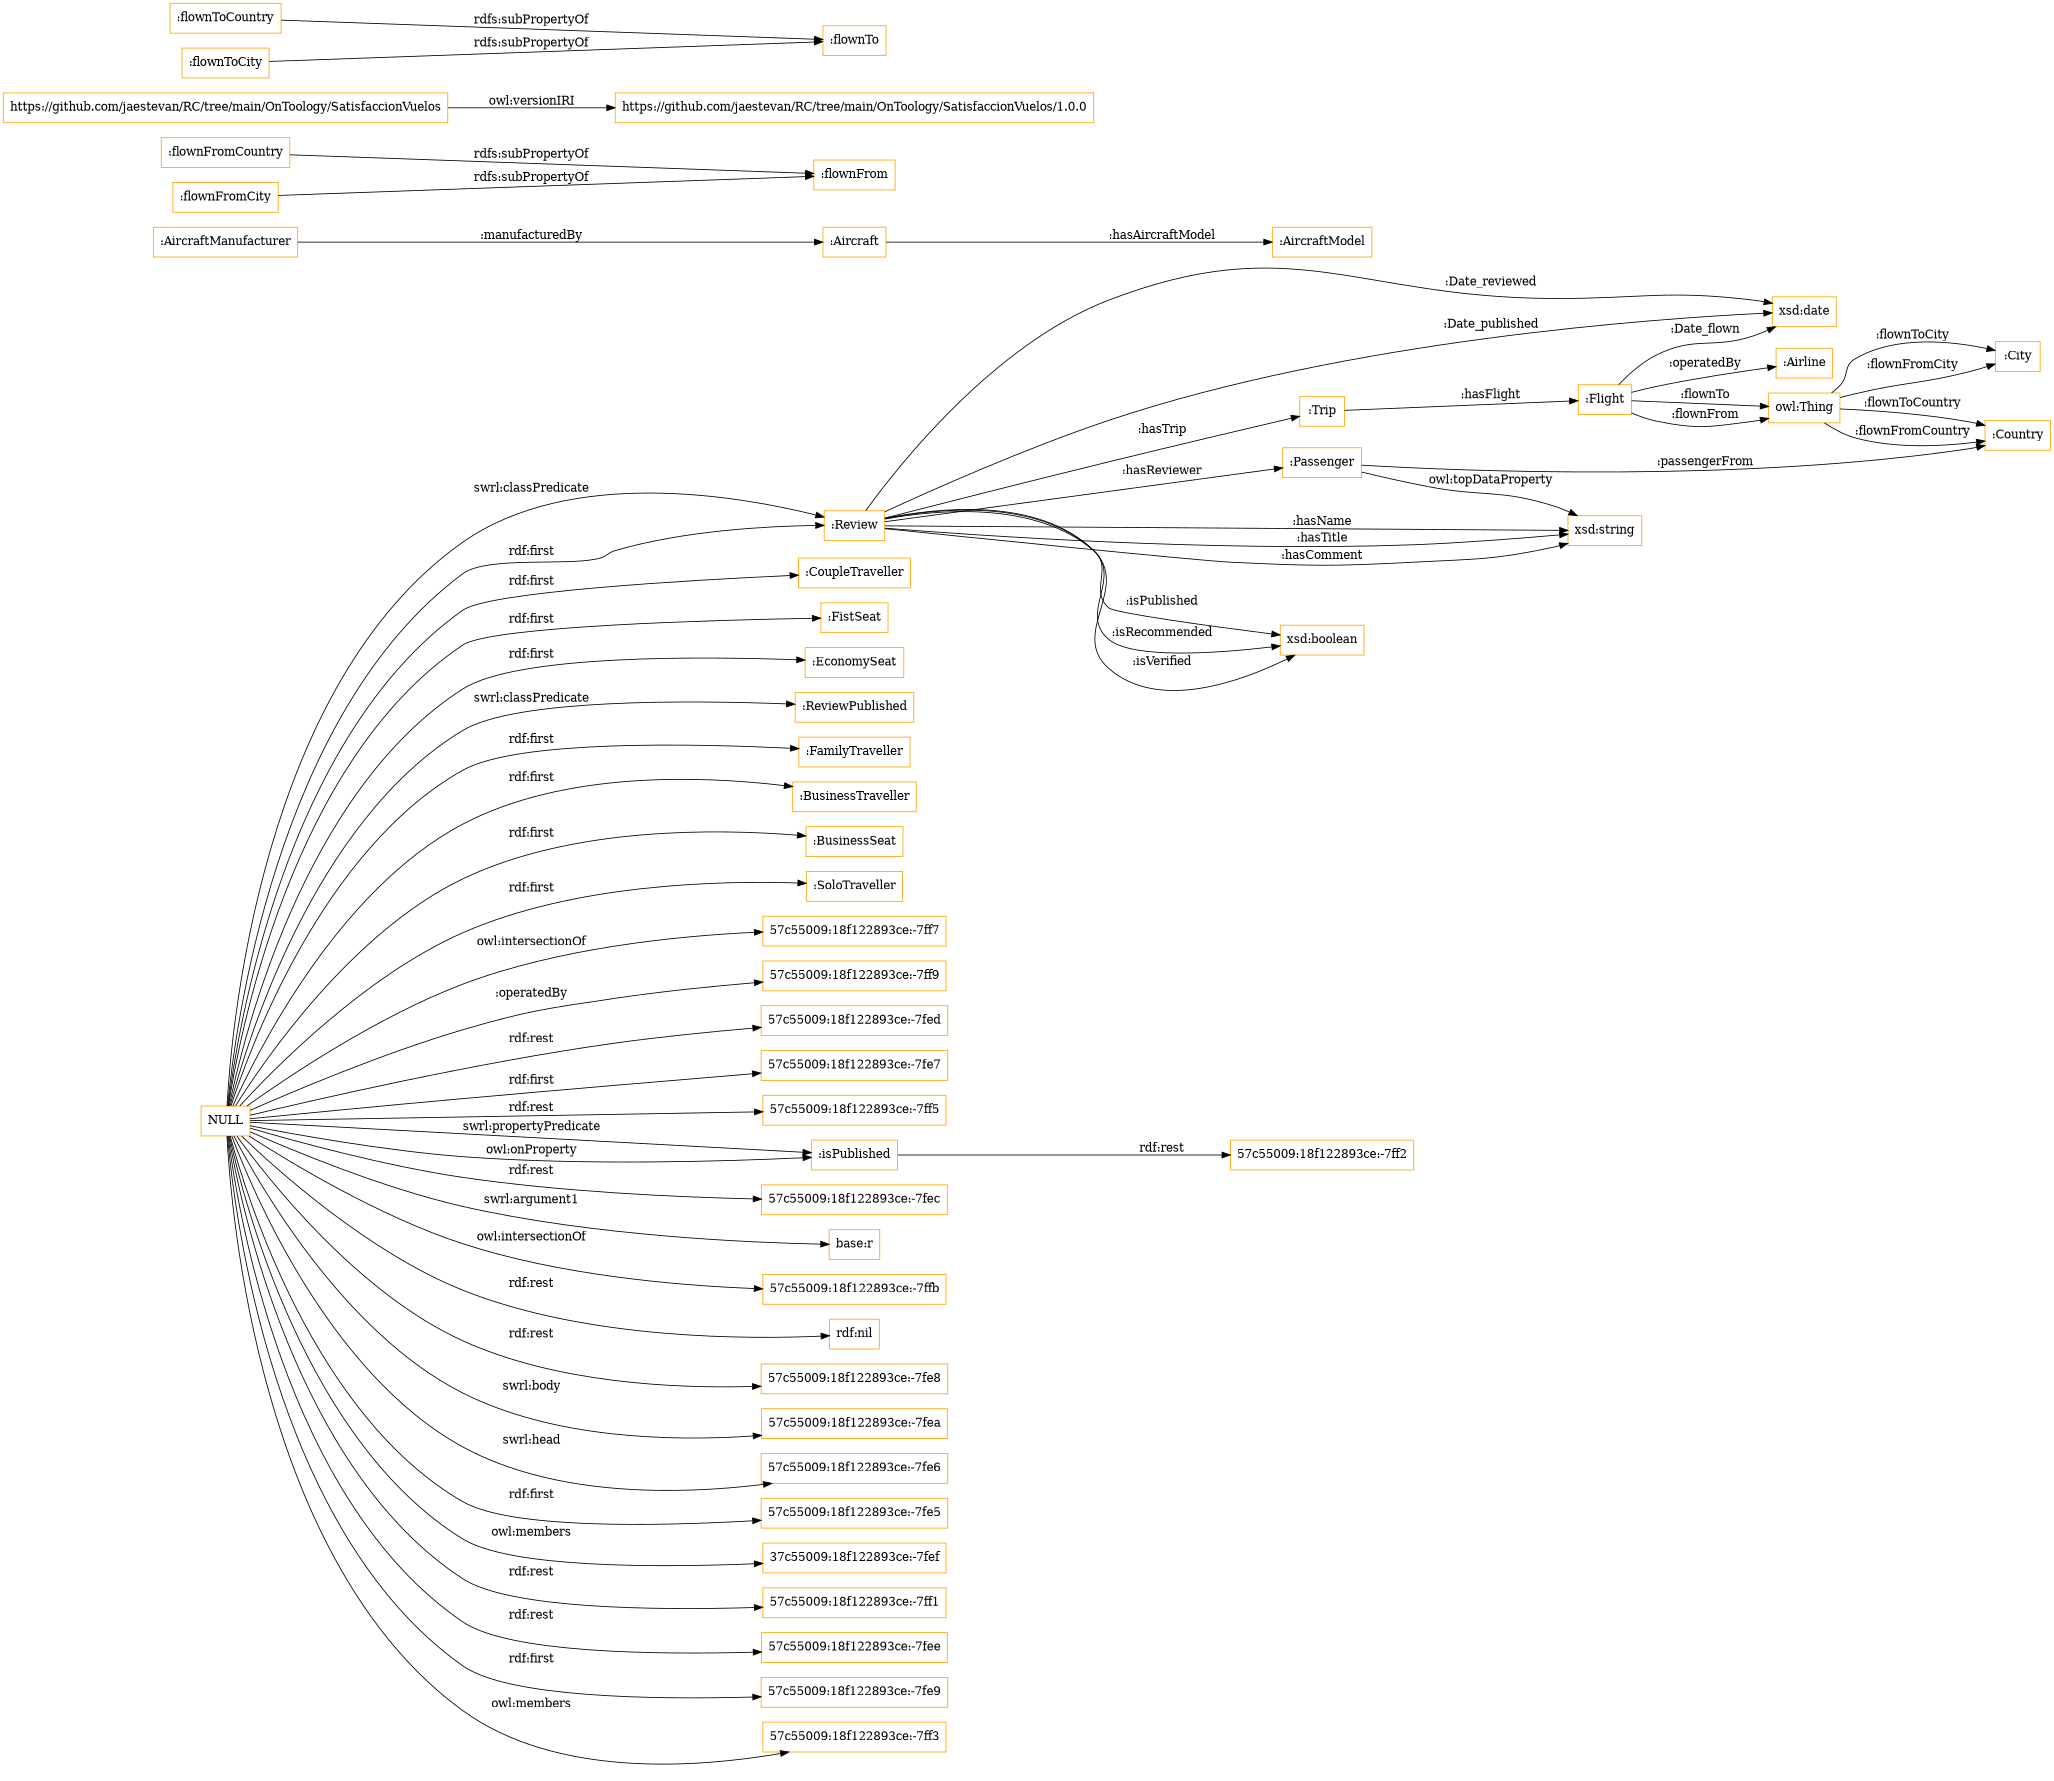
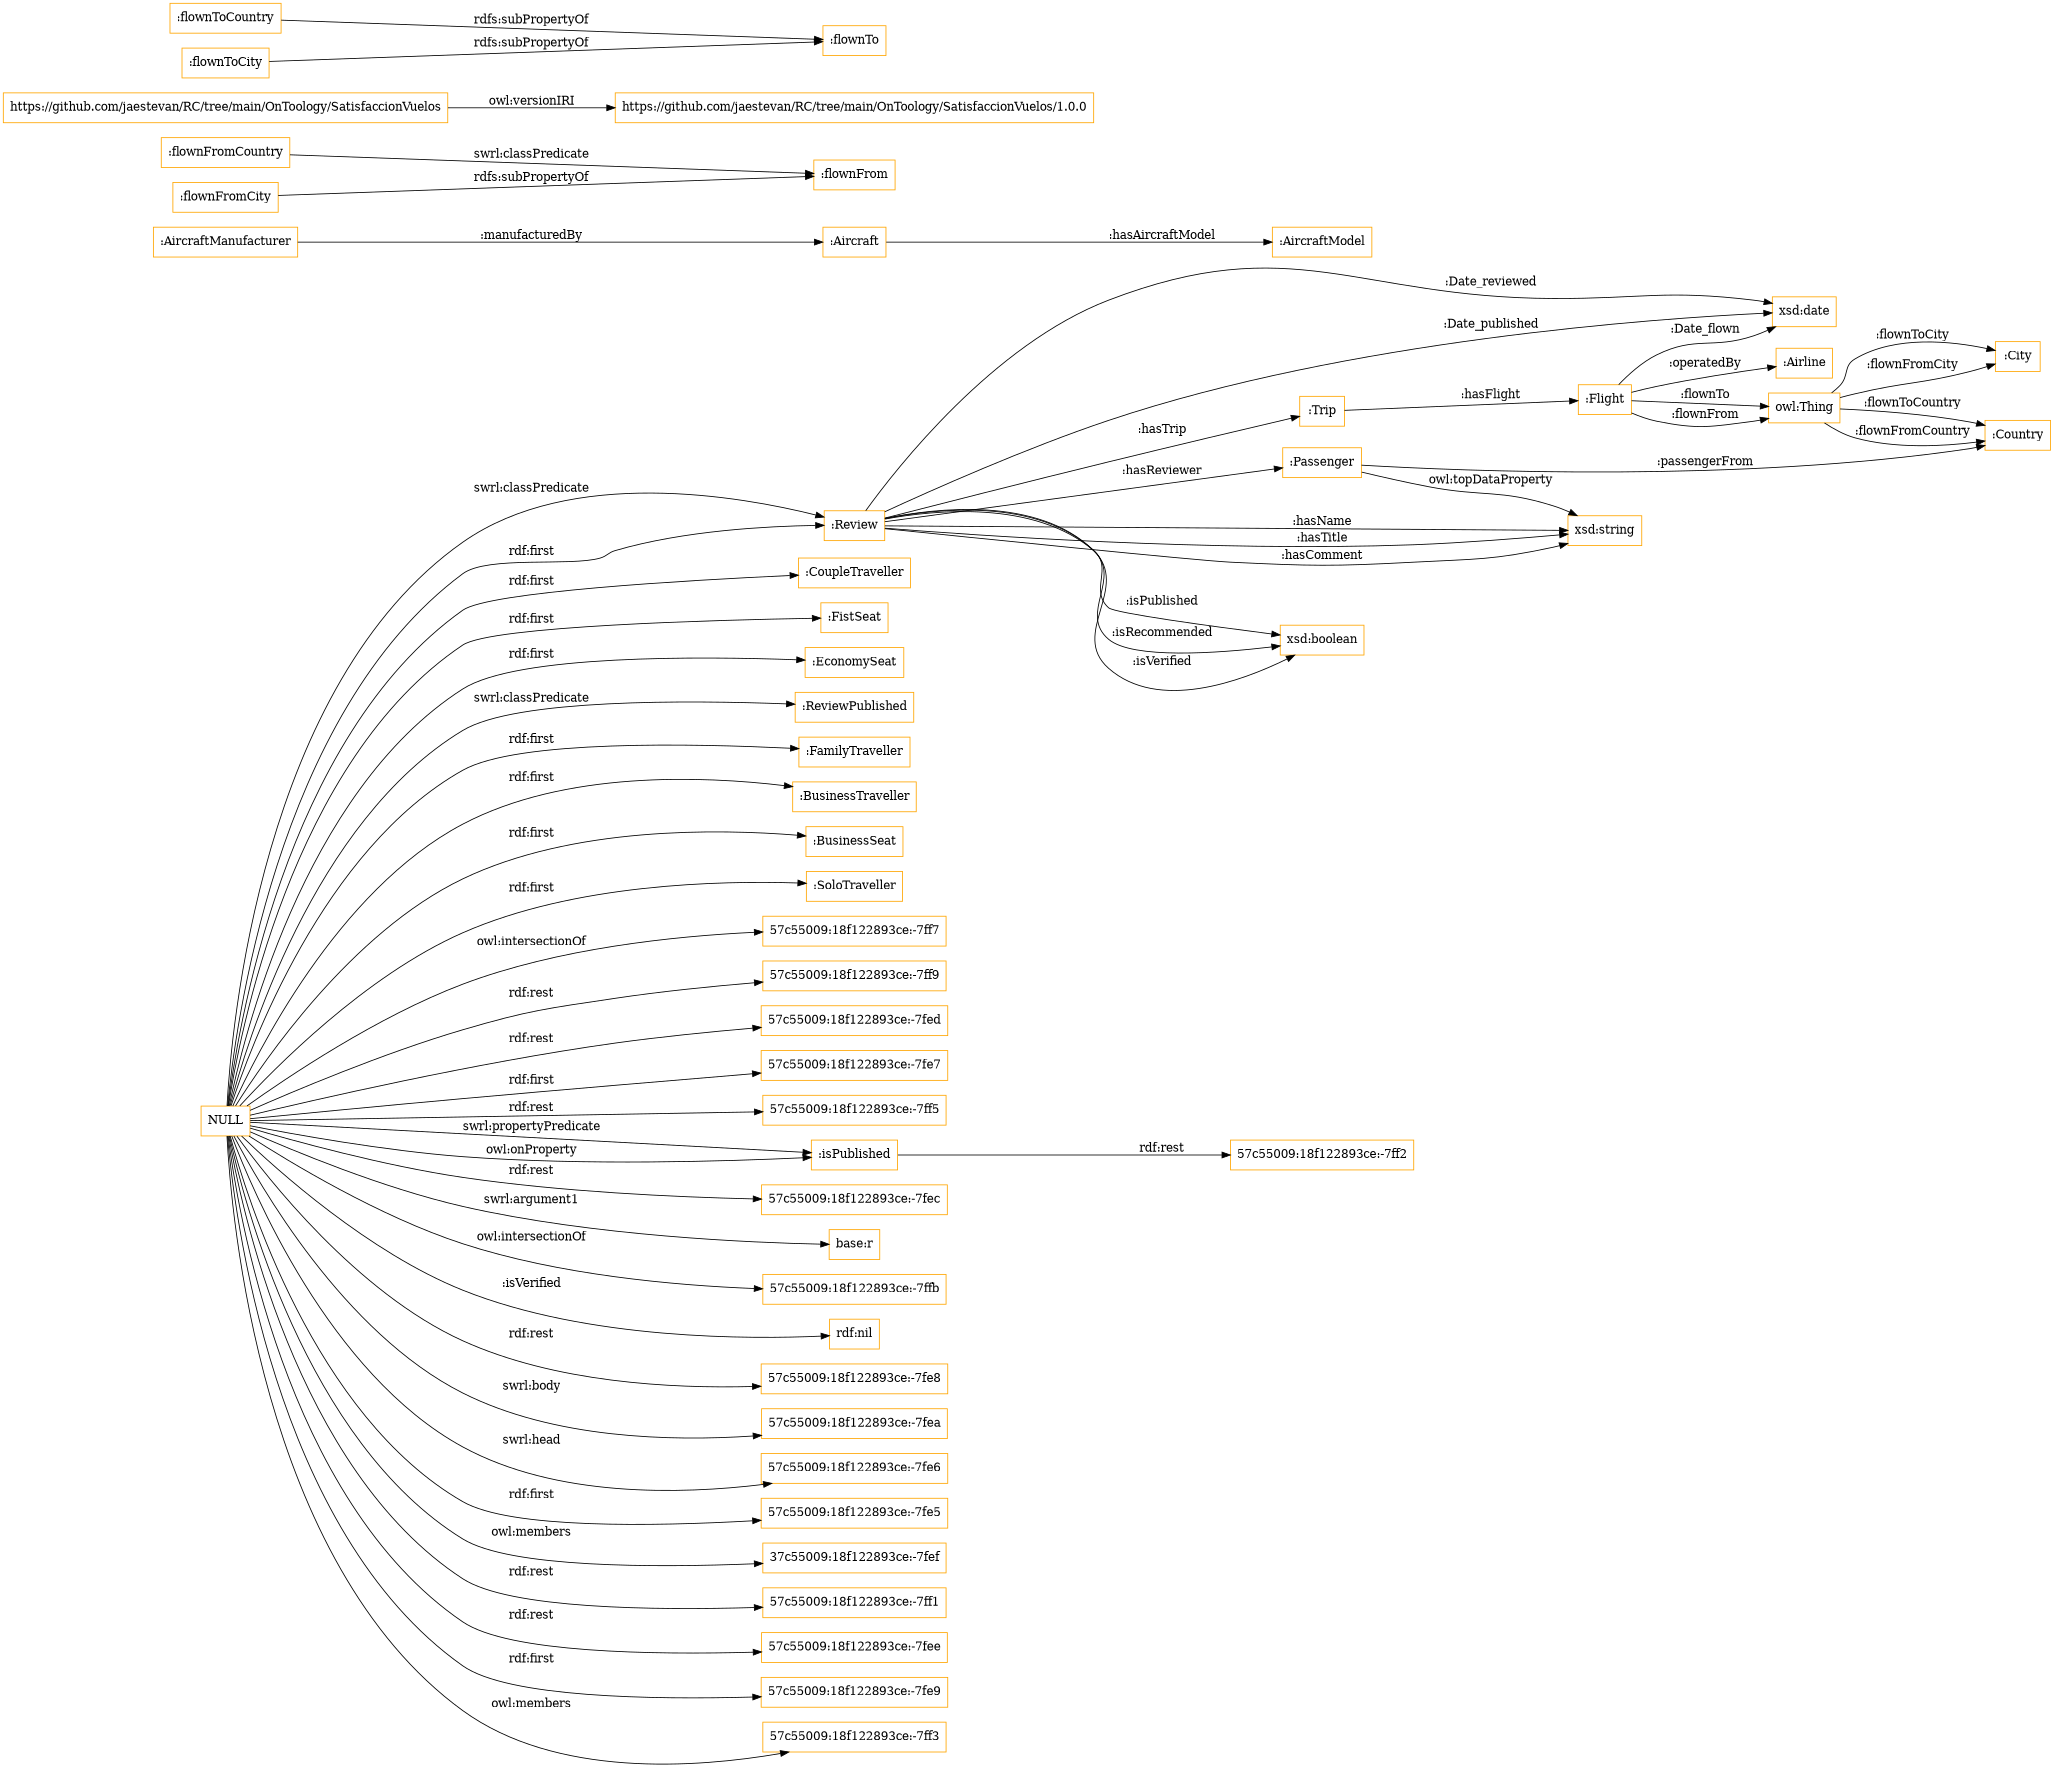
edge ":flownFromCountry" -> ":flownFrom": label "rdfs:subPropertyOf" -> "swrl:classPredicate"
edge "NULL" -> "57c55009:18f122893ce:-7ff9": label ":operatedBy" -> "rdf:rest"
edge "NULL" -> "rdf:nil": label "rdf:rest" -> ":isVerified"
